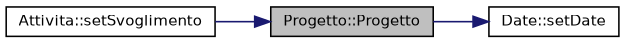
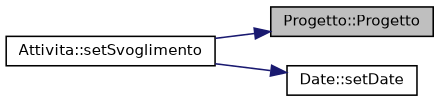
edge "Progetto::Progetto" -> "Date::setDate": now "Attivita::setSvoglimento" -> "Date::setDate"
